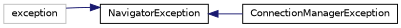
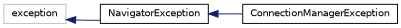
edge "exception" -> "NavigatorException": reversed
